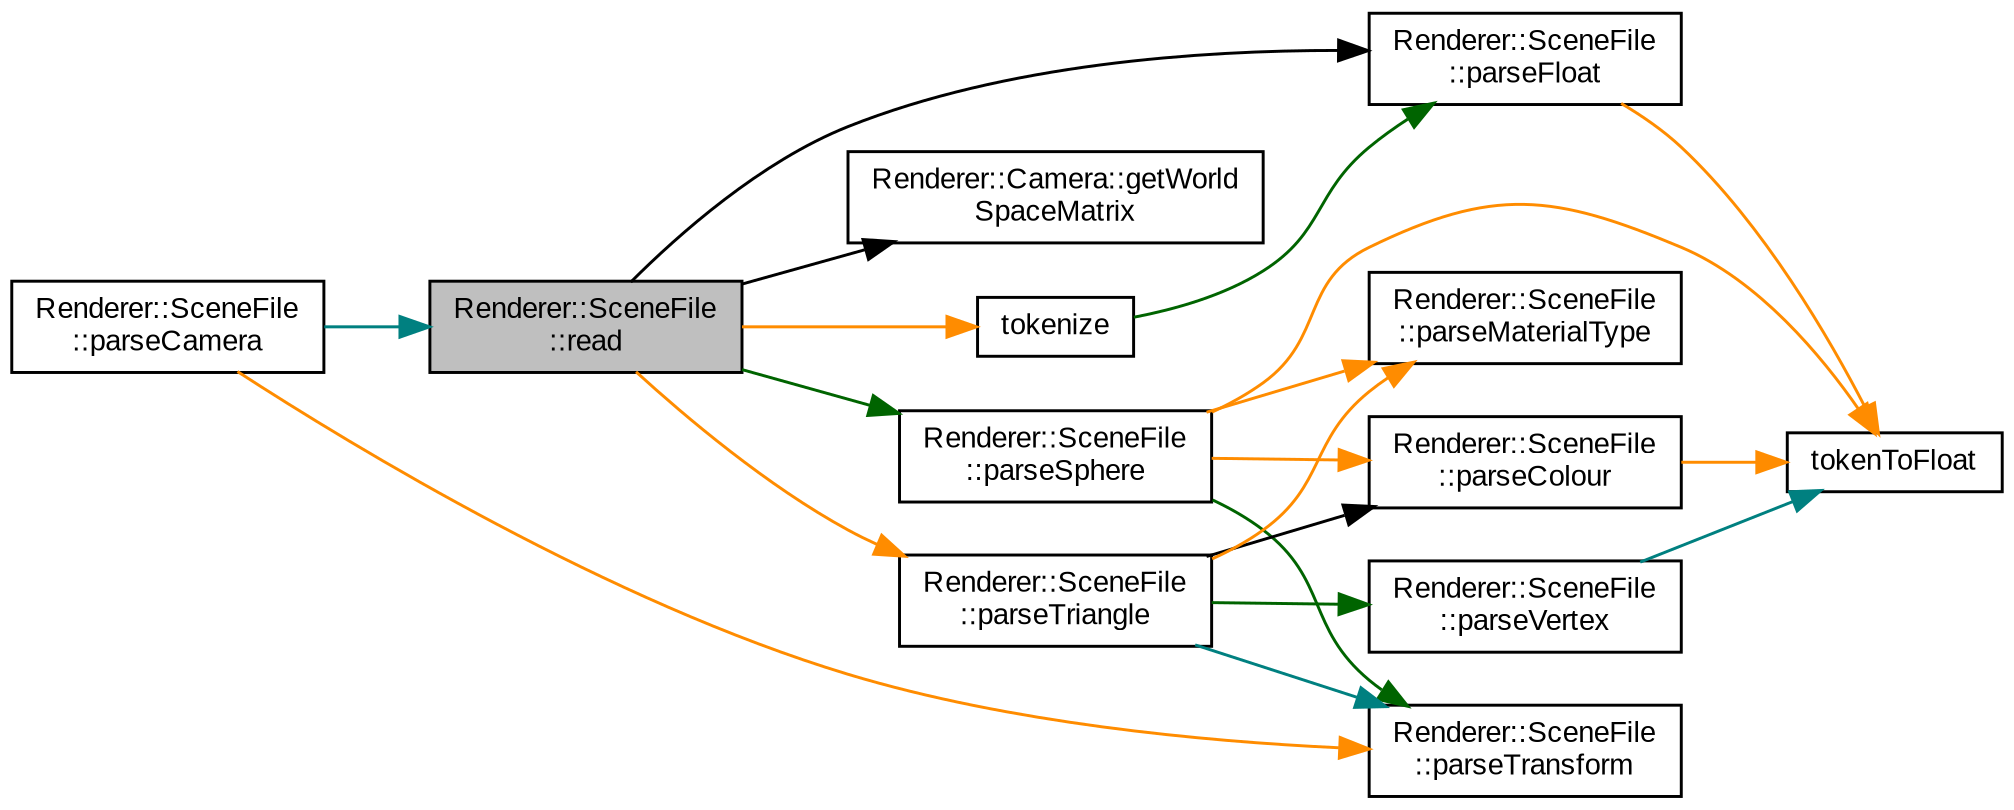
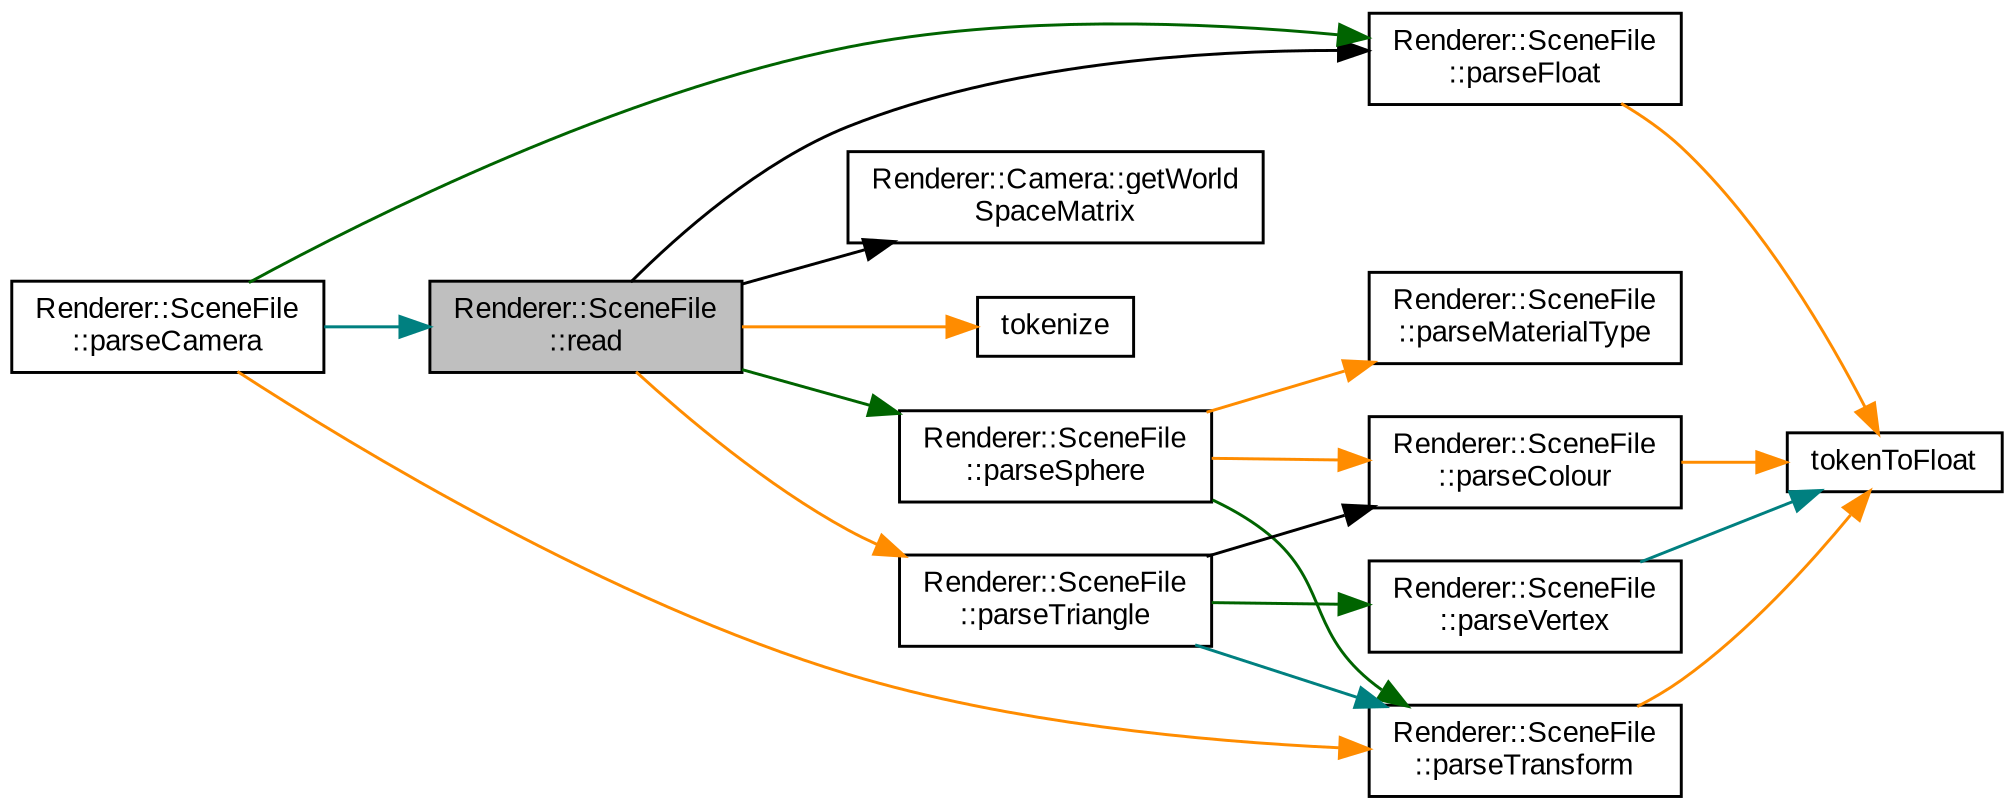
edge "Renderer::SceneFile ::parseSphere" -> "tokenToFloat": now "Renderer::SceneFile ::parseTransform" -> "tokenToFloat"
edge "tokenize" -> "Renderer::SceneFile ::parseFloat": now "Renderer::SceneFile ::parseCamera" -> "Renderer::SceneFile ::parseFloat"
edge "Renderer::SceneFile ::parseTriangle" -> "Renderer::SceneFile ::parseMaterialType": removed
